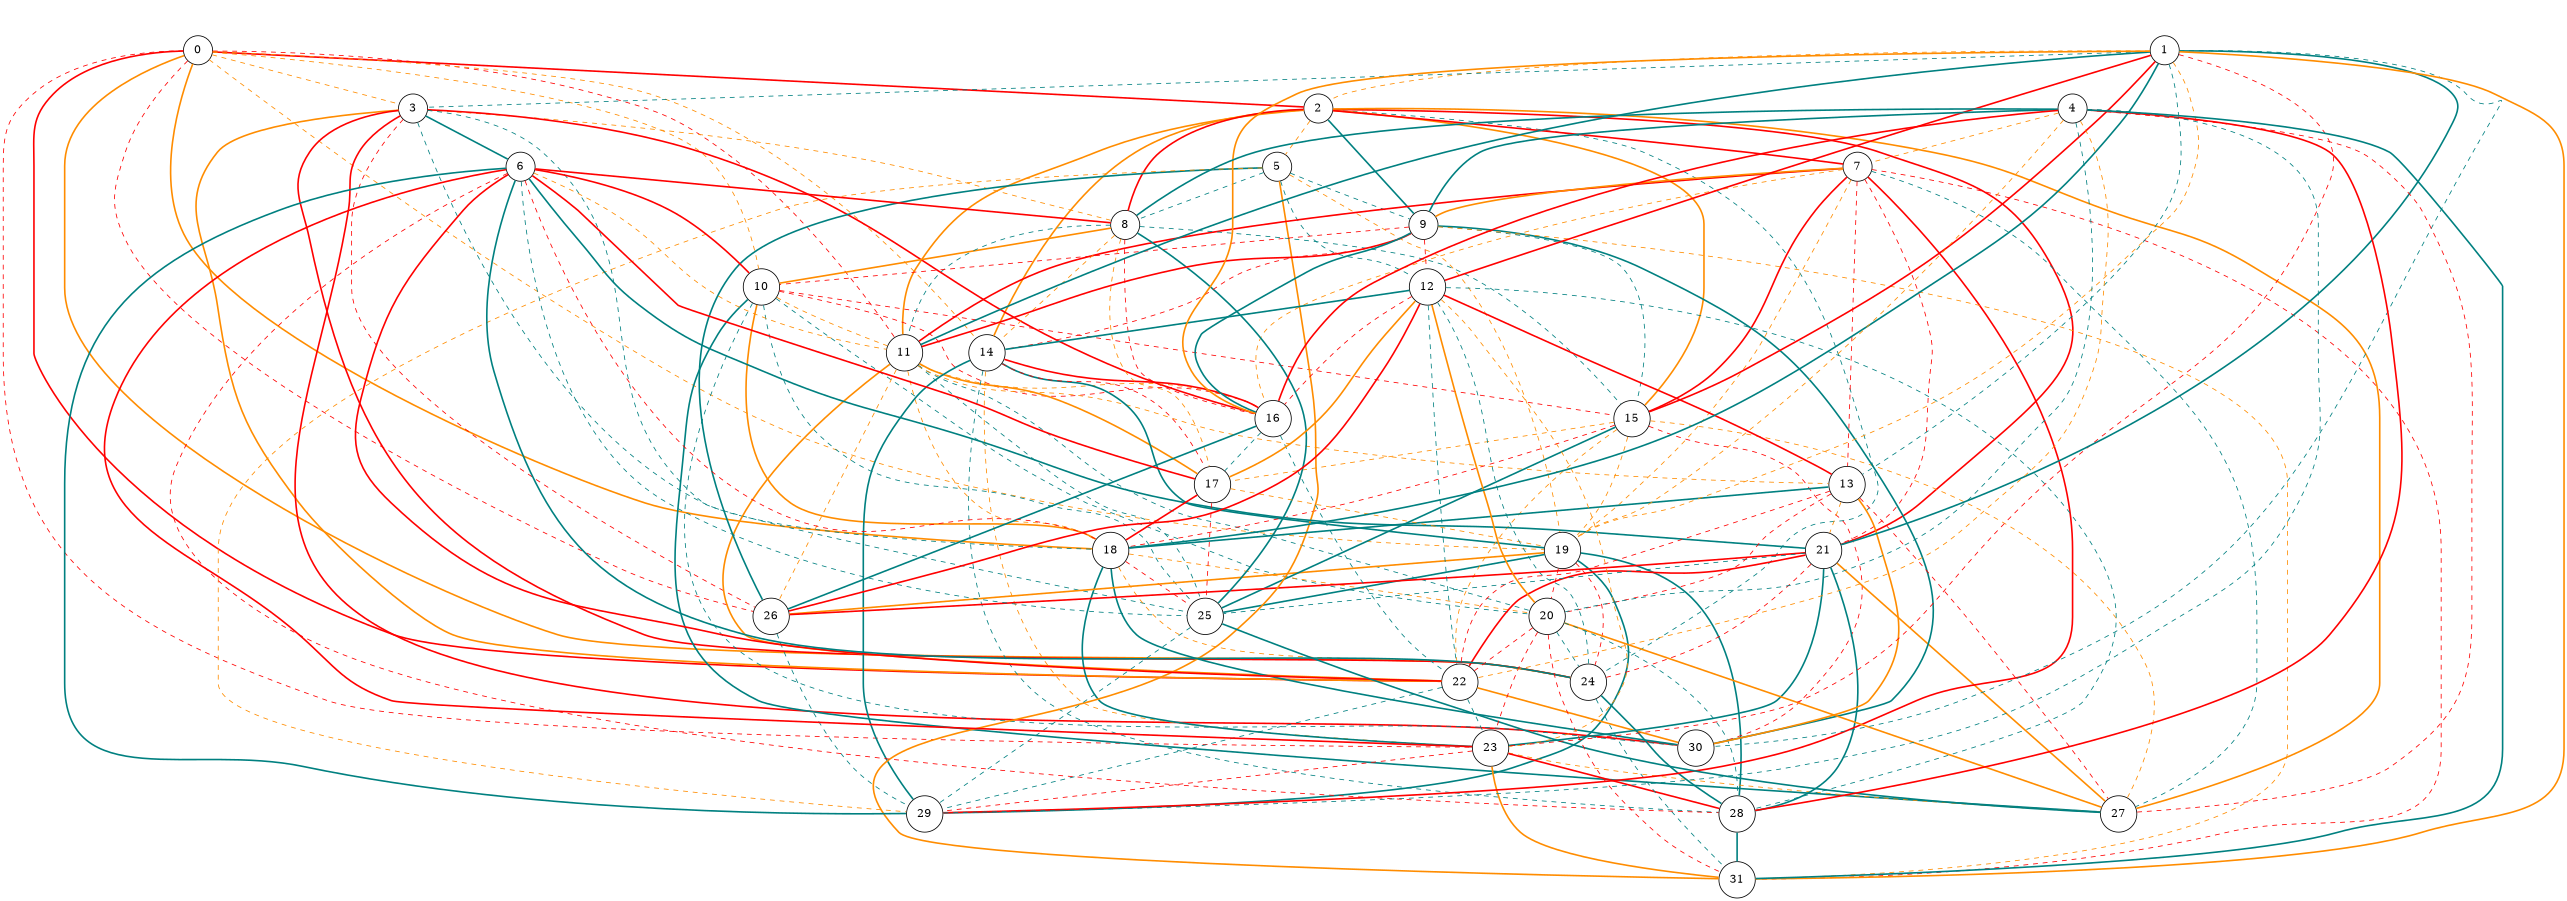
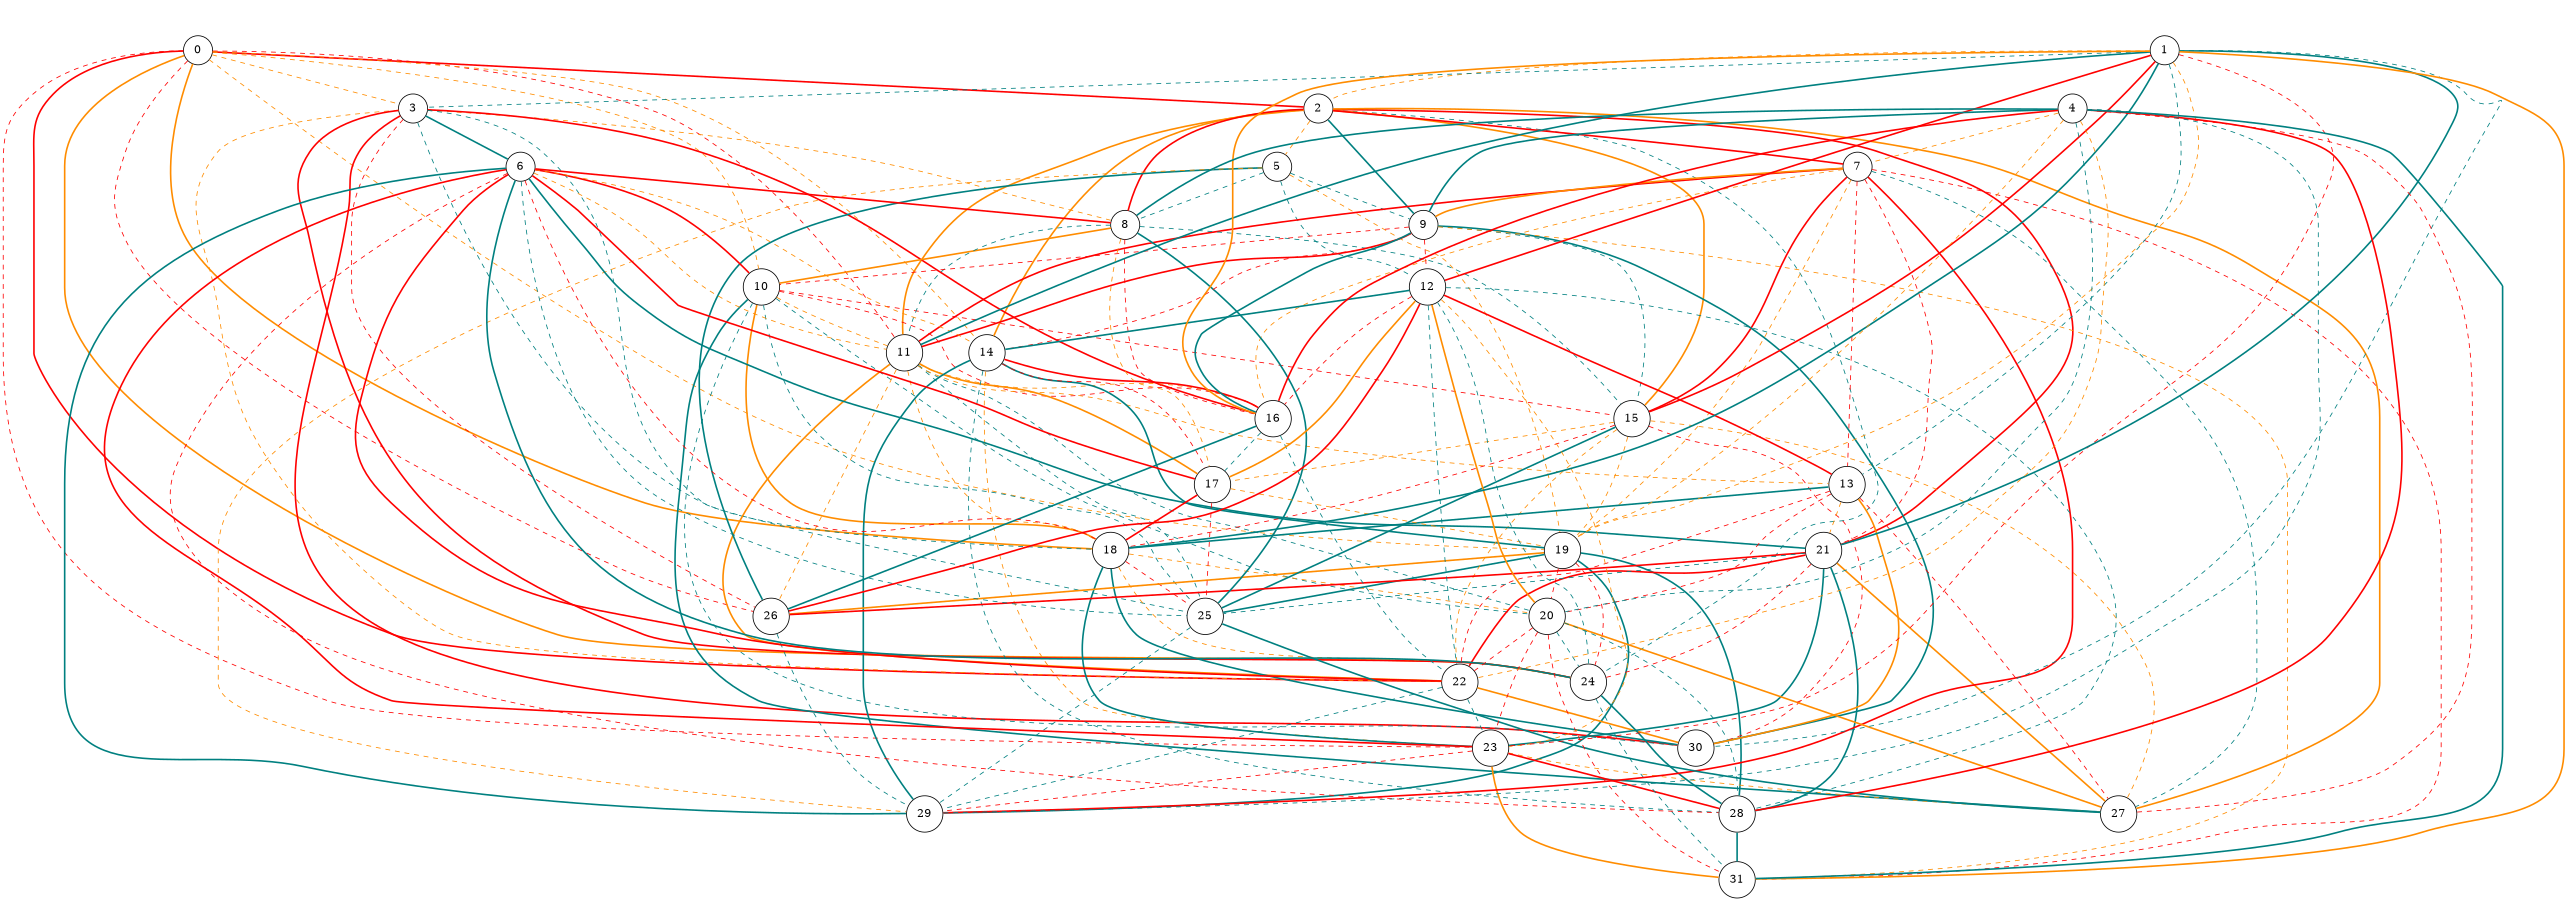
edge "8" -- "14": now "6" -- "14"
edge "3" -- "22": style bold -> dashed
edge "5" -- "31": removed
